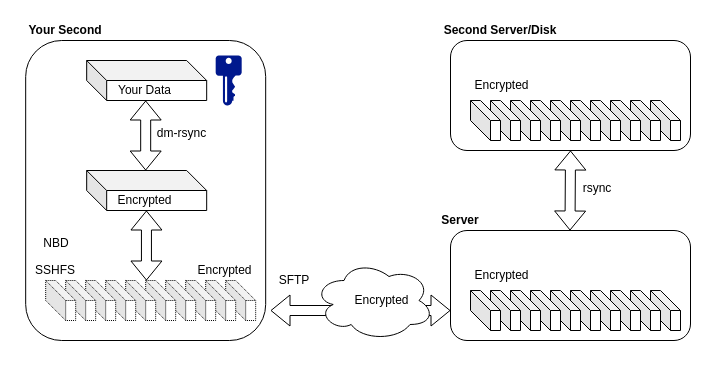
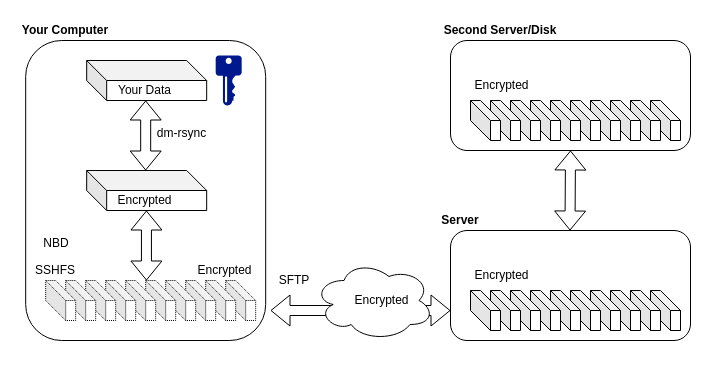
node "Your Second": label "Your Second" -> "Your Computer"
node "rsync": removed
